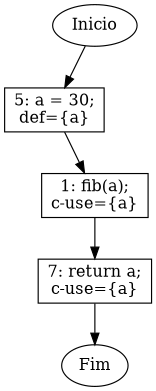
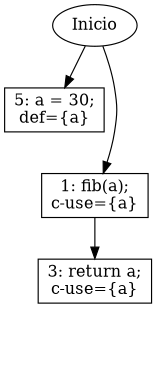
edge "5: a = 30; def={a}" -> "1: fib(a); c-use={a}": now "Inicio" -> "1: fib(a); c-use={a}"
node "7: return a; c-use={a}": label "7: return a; c-use={a}" -> "3: return a; c-use={a}"
node "Fim": removed
